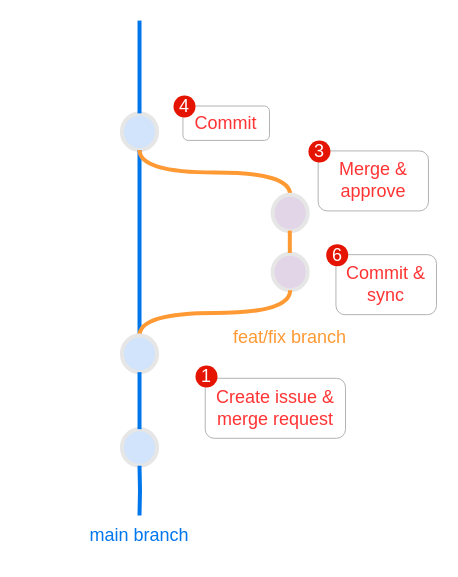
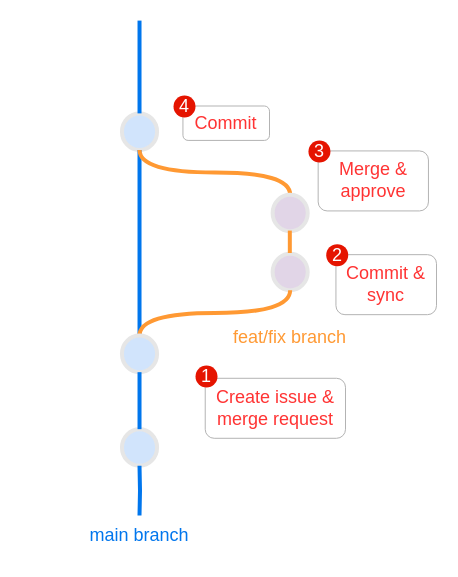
node "6": label "6" -> "2"
